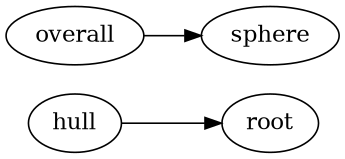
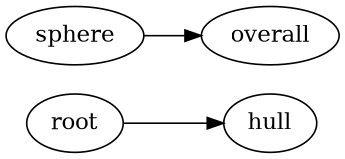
edge "overall" -> "sphere": reversed
edge "hull" -> "root": reversed
